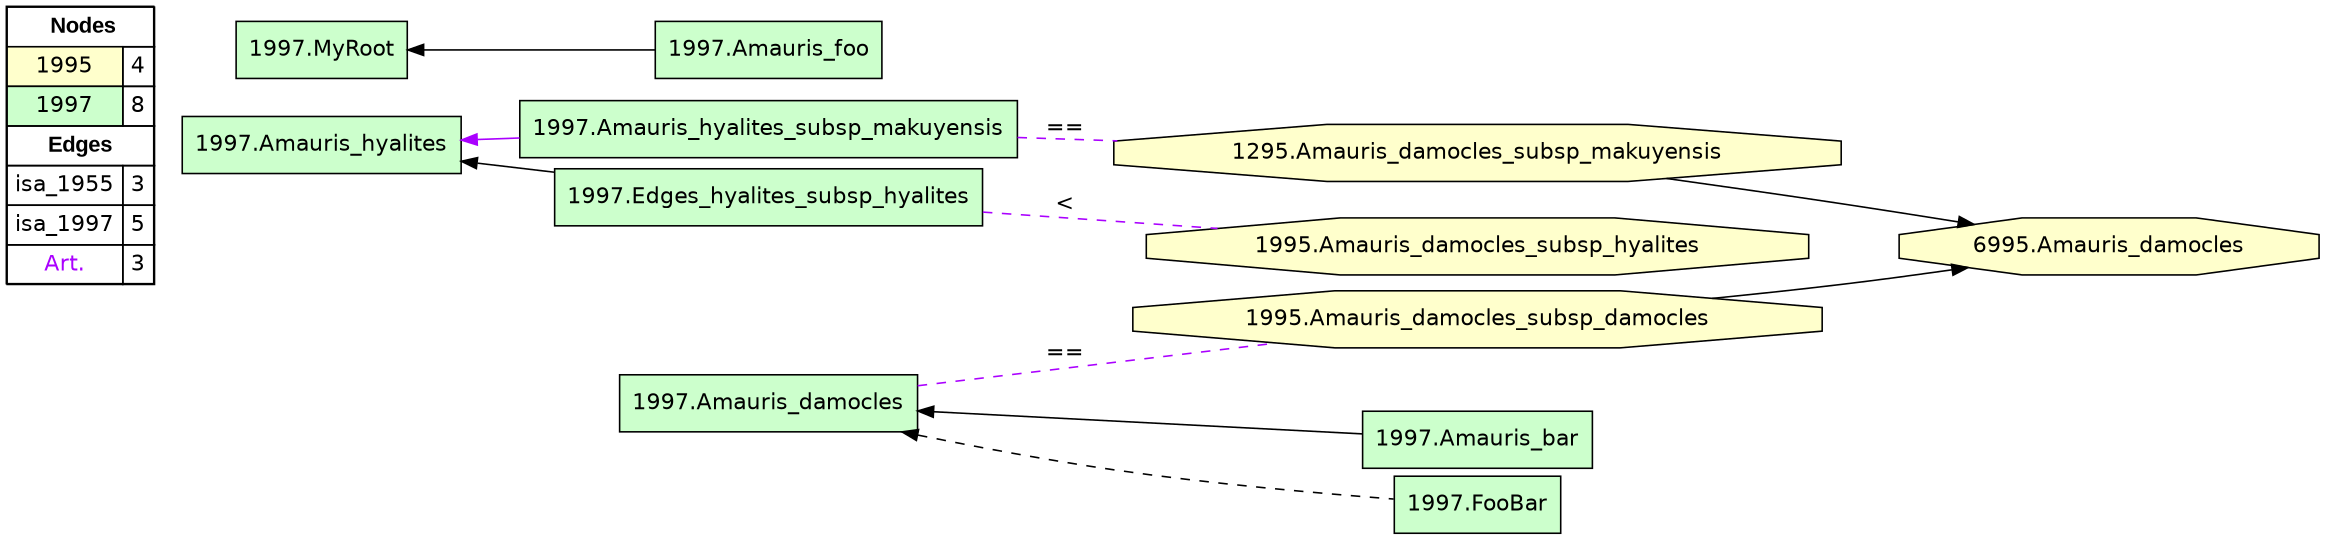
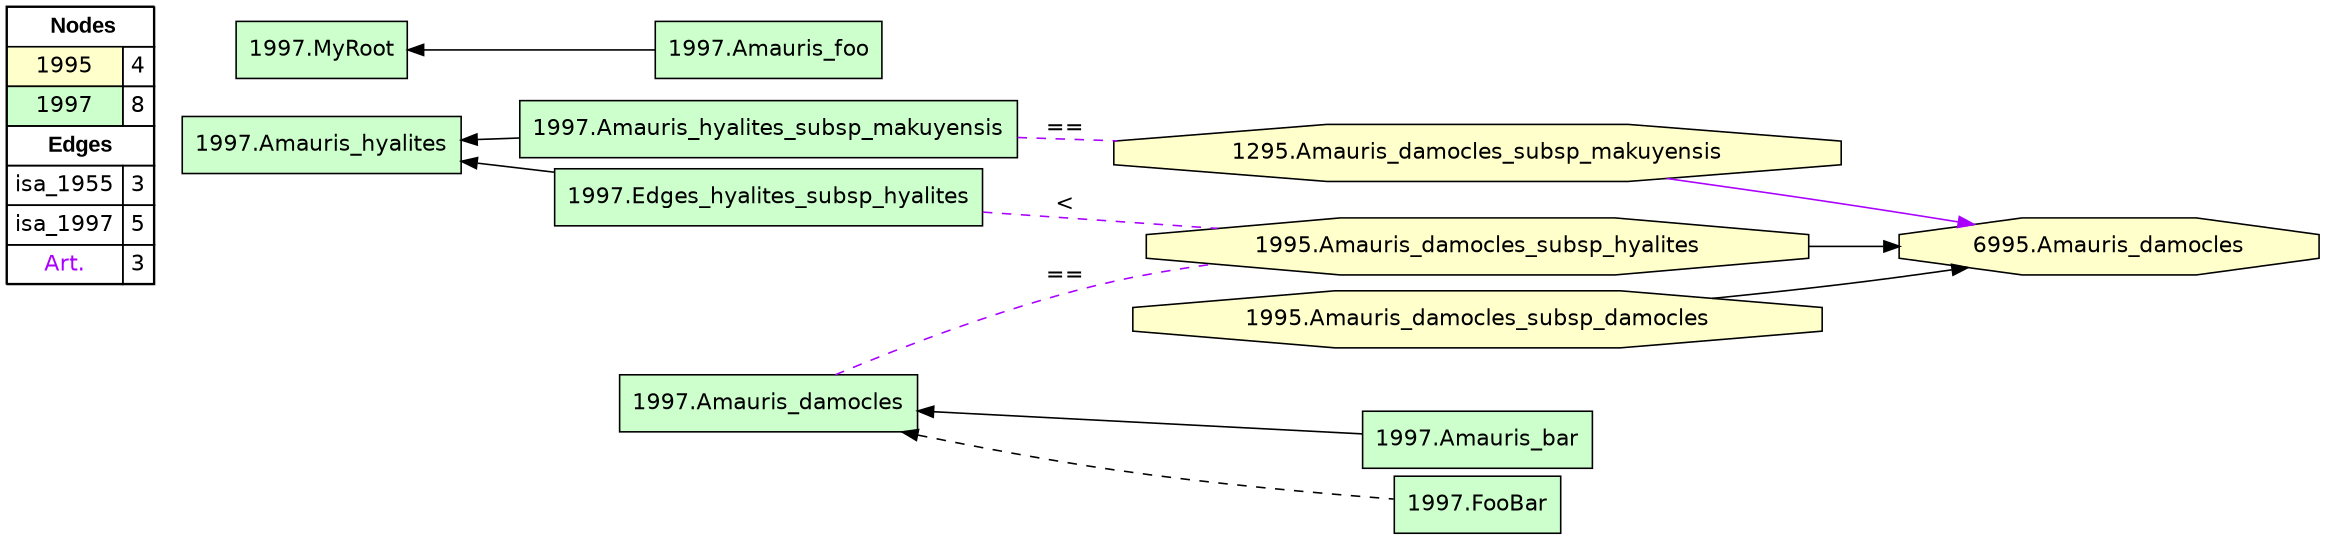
edge "1997.Amauris_hyalites_subsp_makuyensis" -> "1997.Amauris_hyalites": color #aa00ff -> #000000
edge "1295.Amauris_damocles_subsp_makuyensis" -> "6995.Amauris_damocles": color #000000 -> #aa00ff
edge "1995.Amauris_damocles_subsp_hyalites" -> "6995.Amauris_damocles": added
edge "1995.Amauris_damocles_subsp_damocles" -- "1997.Amauris_damocles": now "1995.Amauris_damocles_subsp_hyalites" -- "1997.Amauris_damocles"
